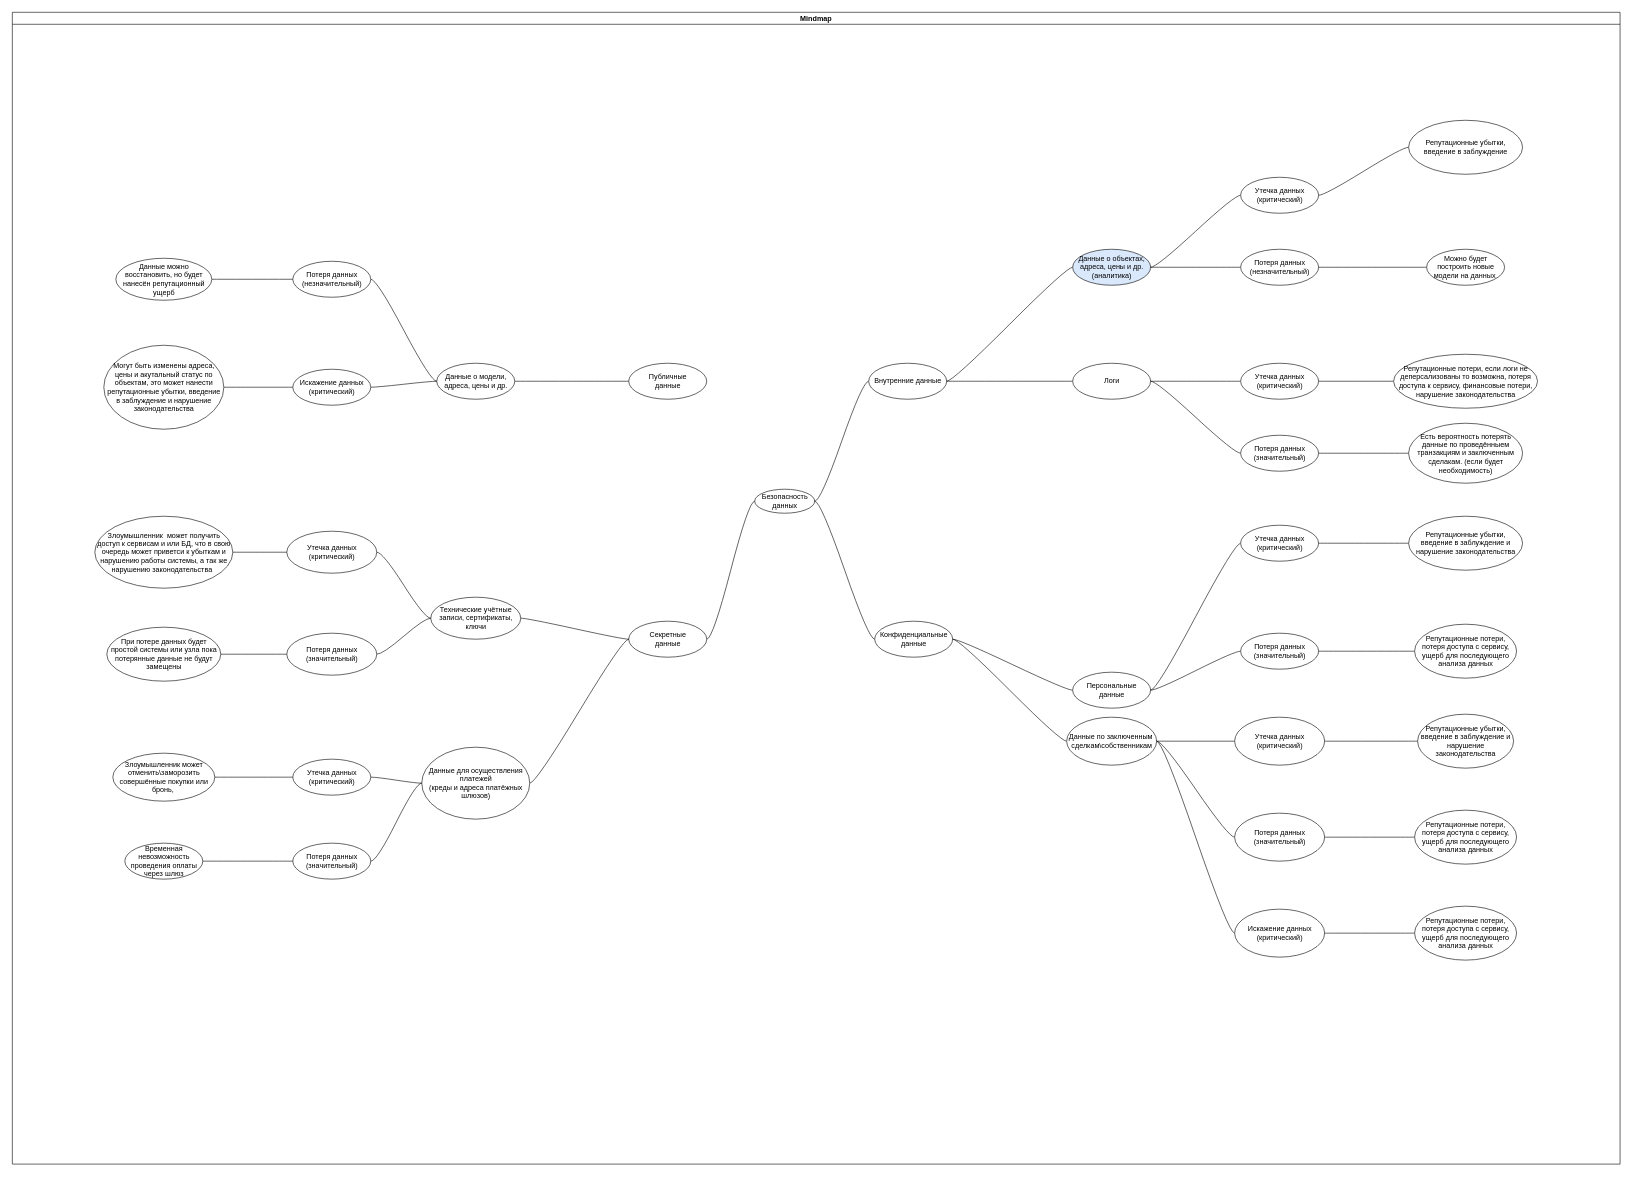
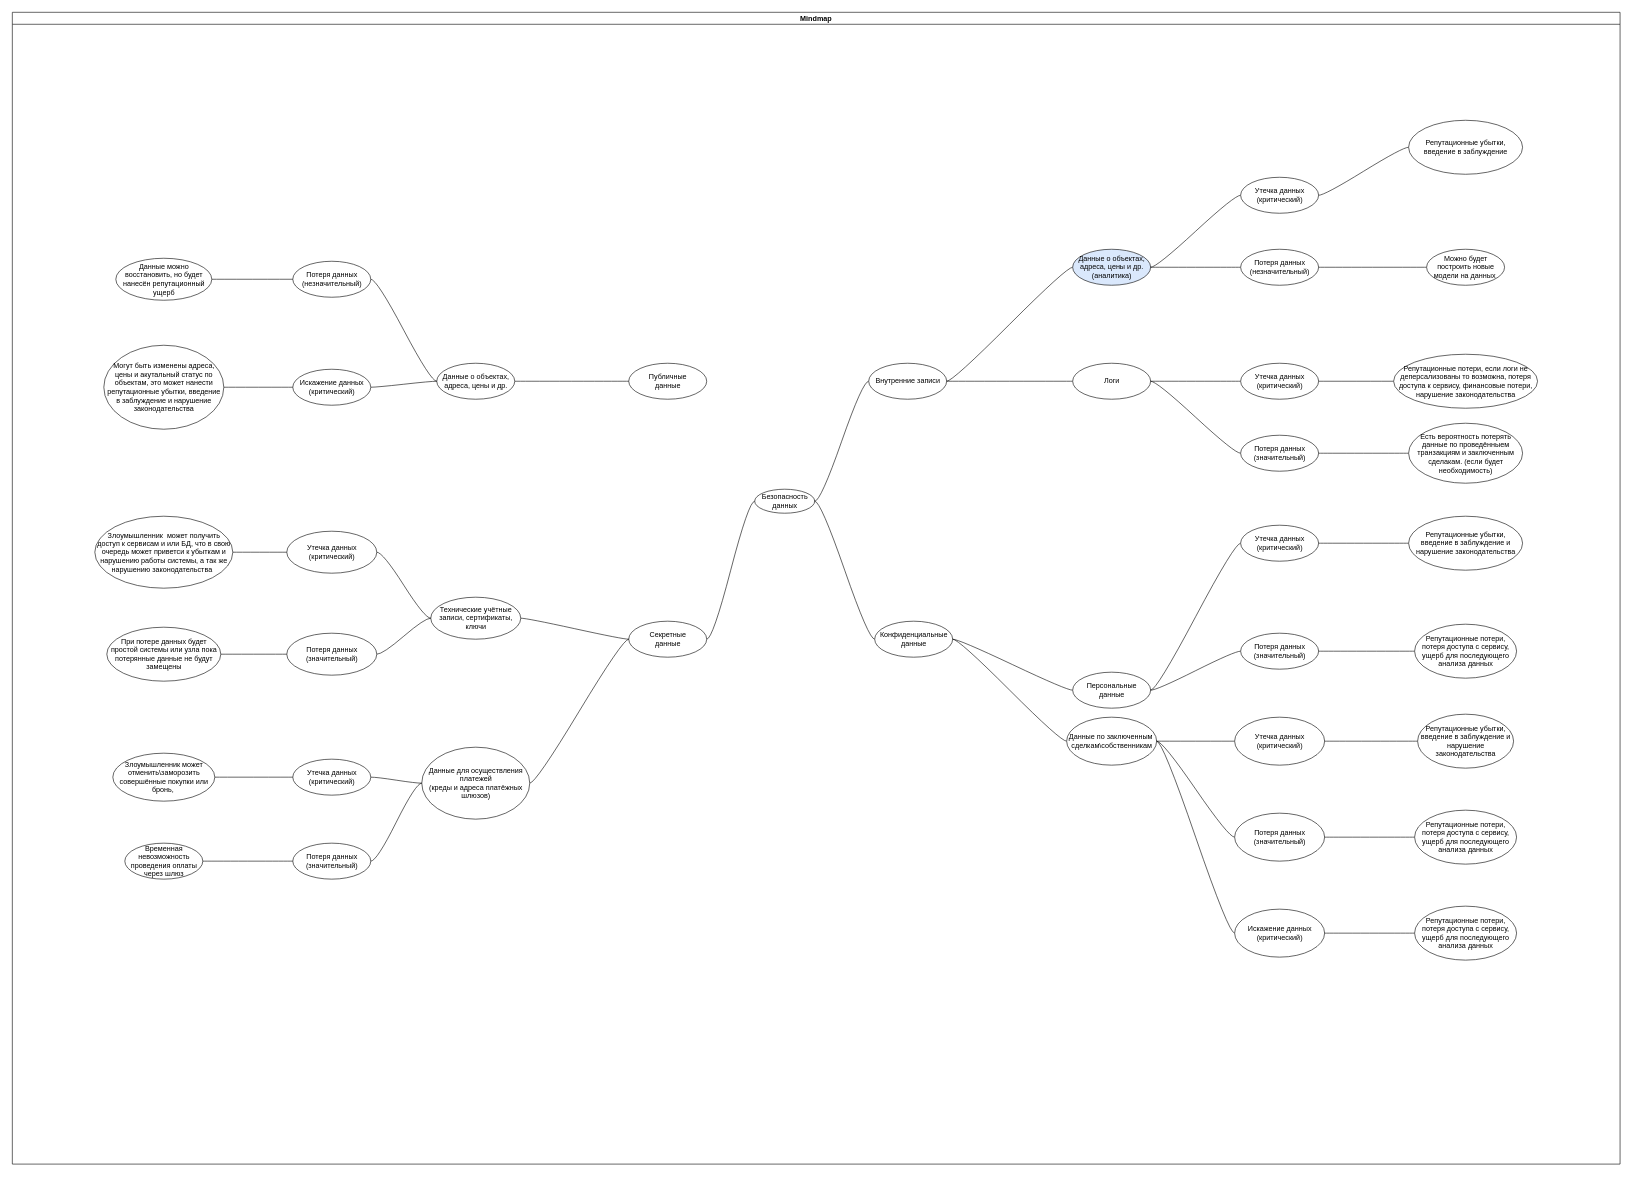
node "Данные о модели, адреса, цены и др.": label "Данные о модели, адреса, цены и др." -> "Данные о объектах, адреса, цены и др."
node "Внутренние данные": label "Внутренние данные" -> "Внутренние записи"
